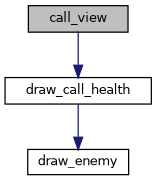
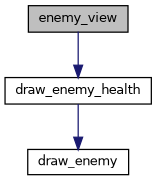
node "call_view": label "call_view" -> "enemy_view"
node "draw_call_health": label "draw_call_health" -> "draw_enemy_health"
